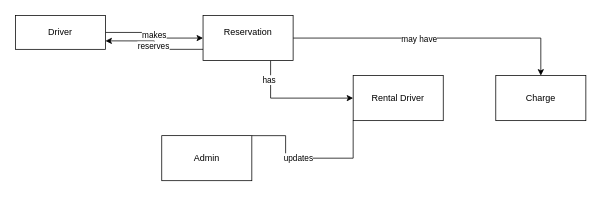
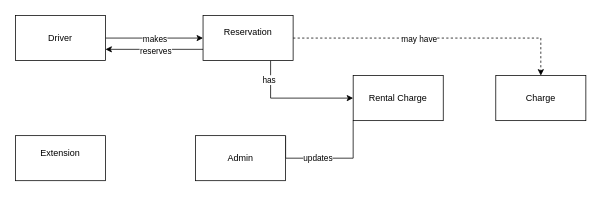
node "Driver": size 90x34 -> 90x45
edge "Reservation" -> "Charge": style solid -> dashed
node "Rental Driver": label "Rental Driver" -> "Rental Charge"
node "Extension": added
node "Admin": moved (207, 158) -> (240, 158)
